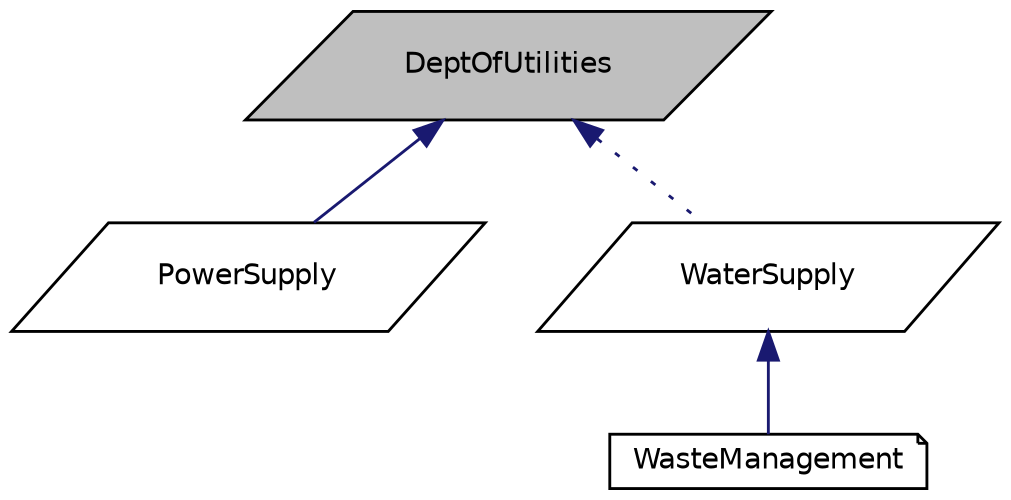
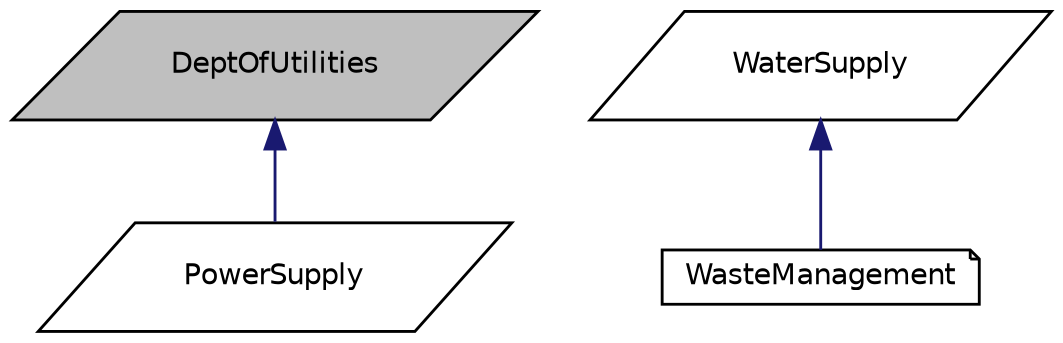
edge "WaterSupply" -> "DeptOfUtilities": removed
